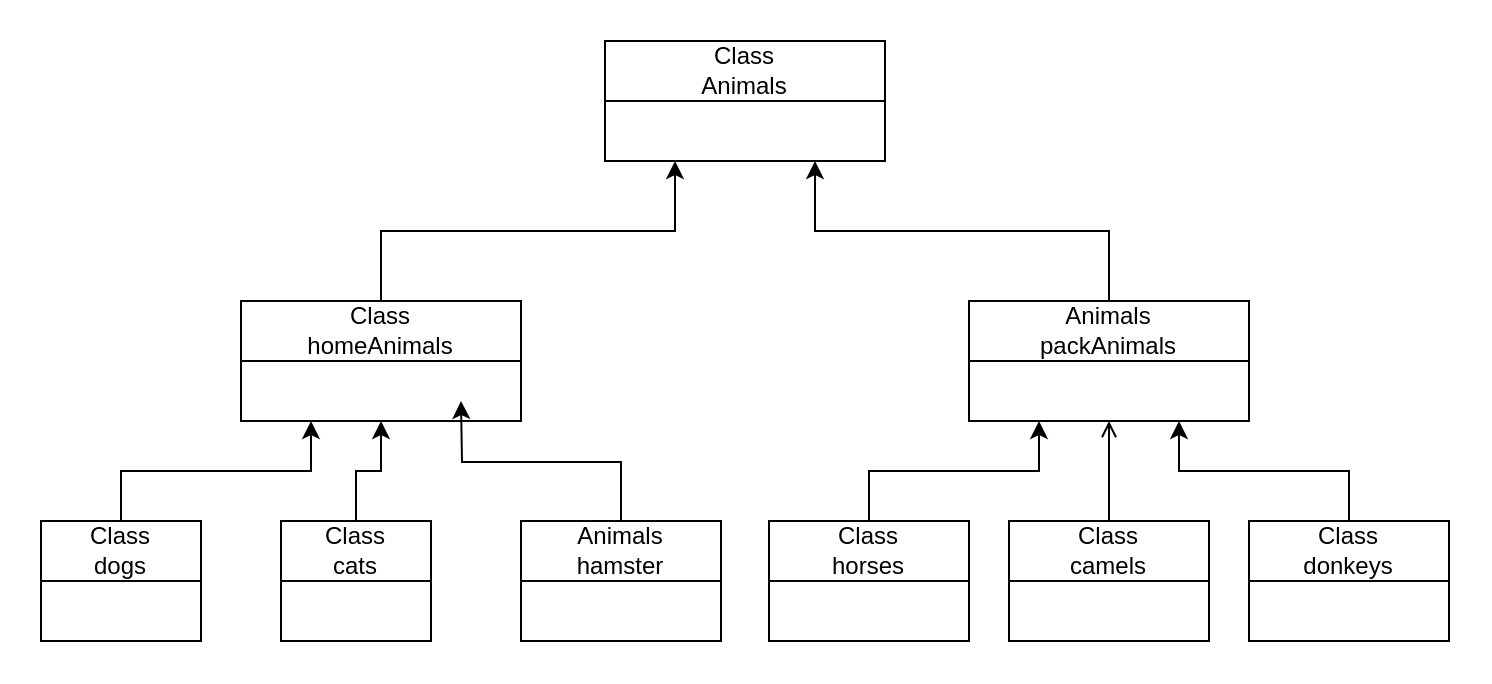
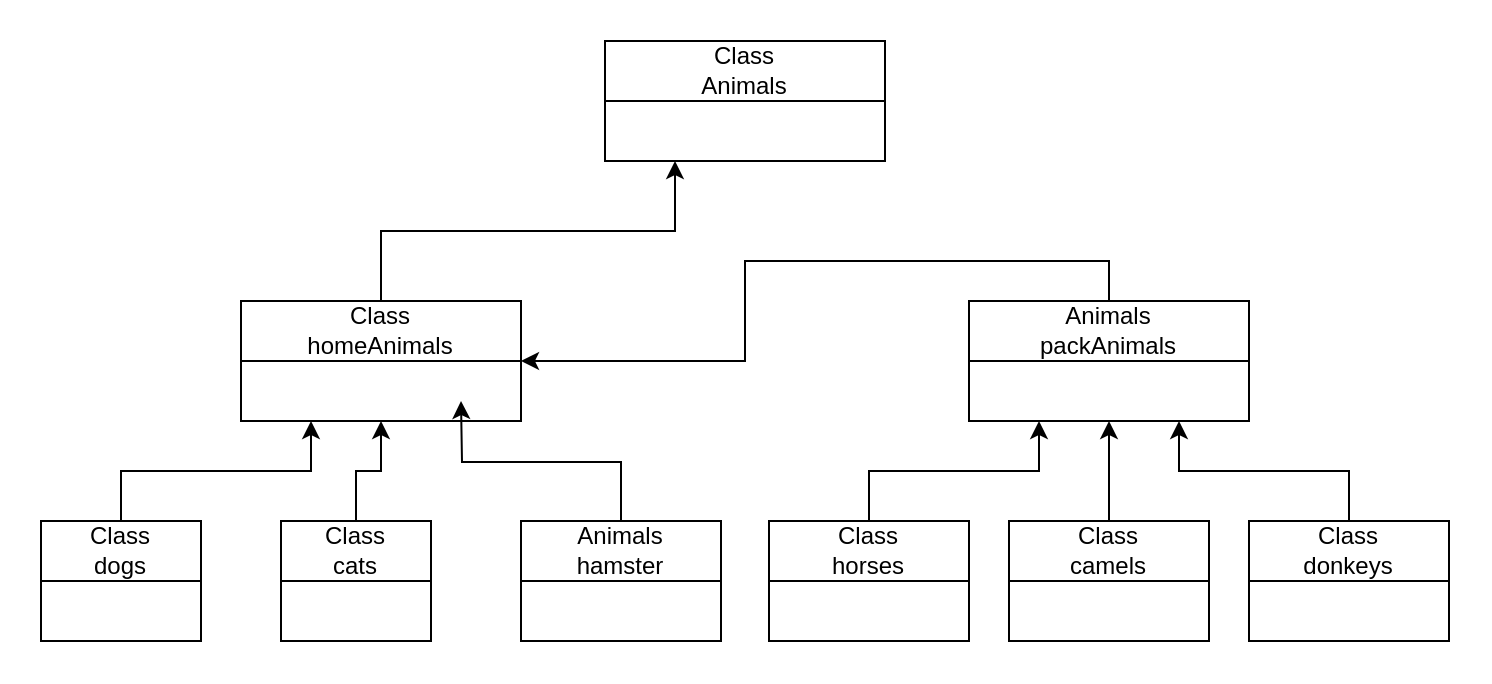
edge "Animals packAnimals" -> "Class Animals": now "Animals packAnimals" -> "Class homeAnimals"
edge "Class camels" -> "Animals packAnimals": arrowhead open -> classic
